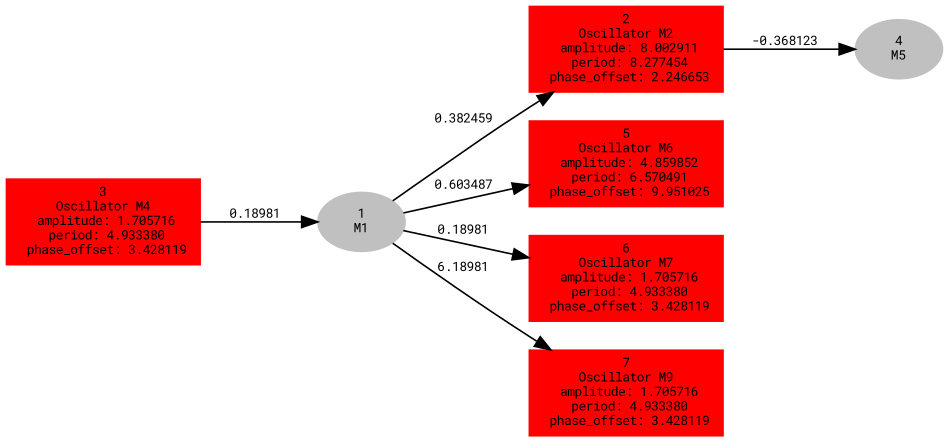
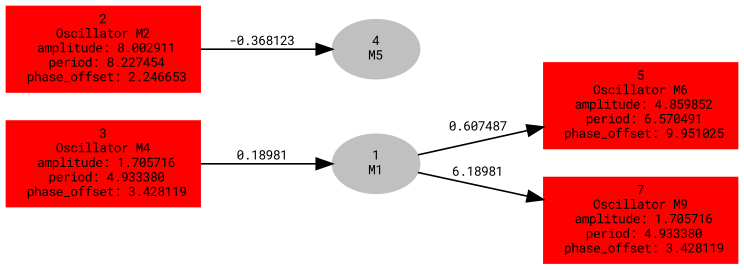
node "2": text "period: 8.277454" -> "period: 8.227454"
edge "1" -> "2": removed, label "0.382459"
edge "1" -> "5": label "0.603487 " -> "0.607487 "
node "6": removed
